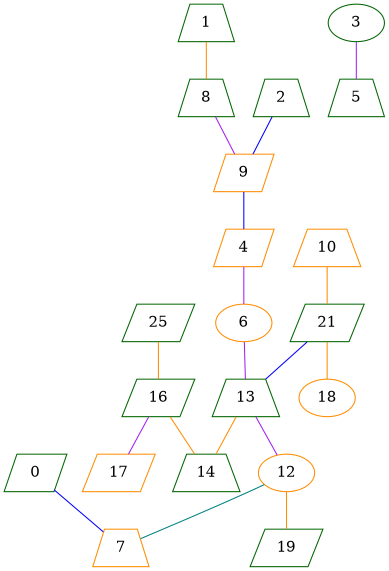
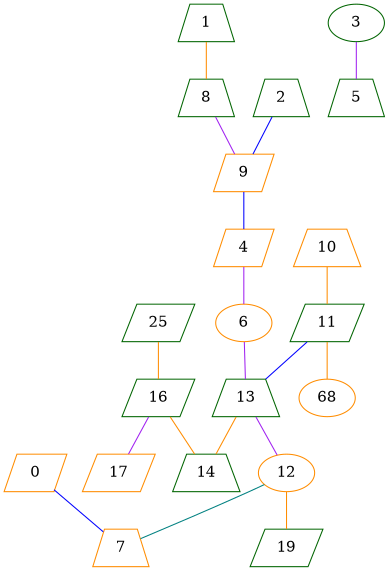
node "21": label "21" -> "11"
node "18": label "18" -> "68"
node "0": color darkgreen -> darkorange
